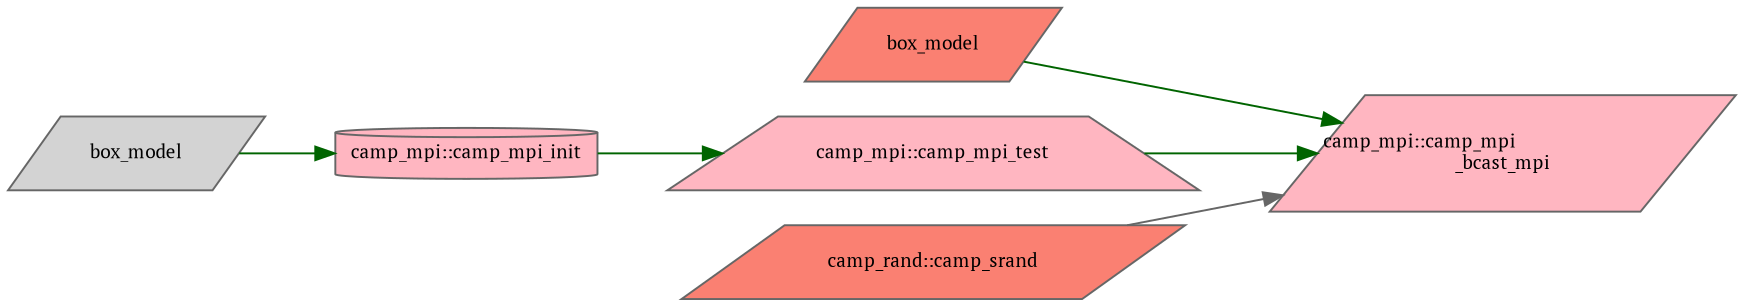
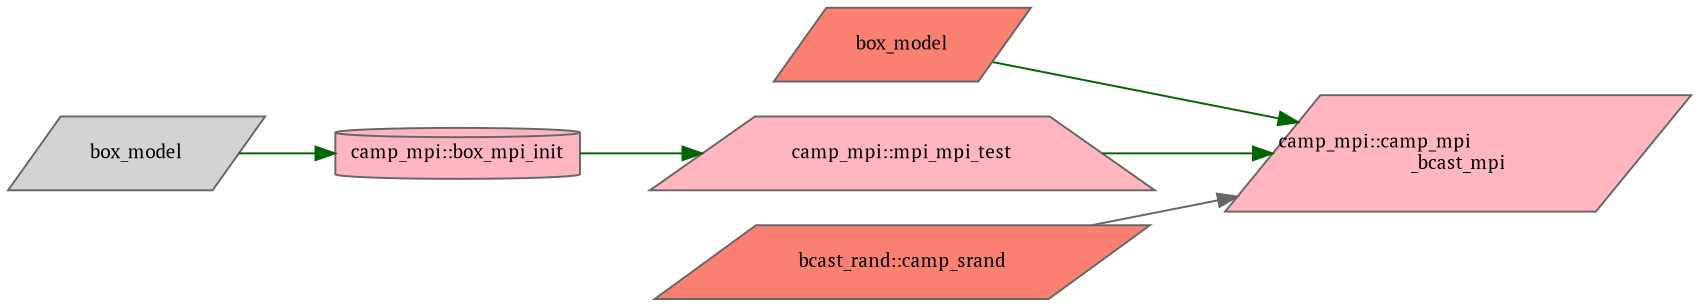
node "camp_mpi::camp_mpi_init": label "camp_mpi::camp_mpi_init" -> "camp_mpi::box_mpi_init"
node "camp_mpi::camp_mpi_test": label "camp_mpi::camp_mpi_test" -> "camp_mpi::mpi_mpi_test"
node "camp_rand::camp_srand": label "camp_rand::camp_srand" -> "bcast_rand::camp_srand"
